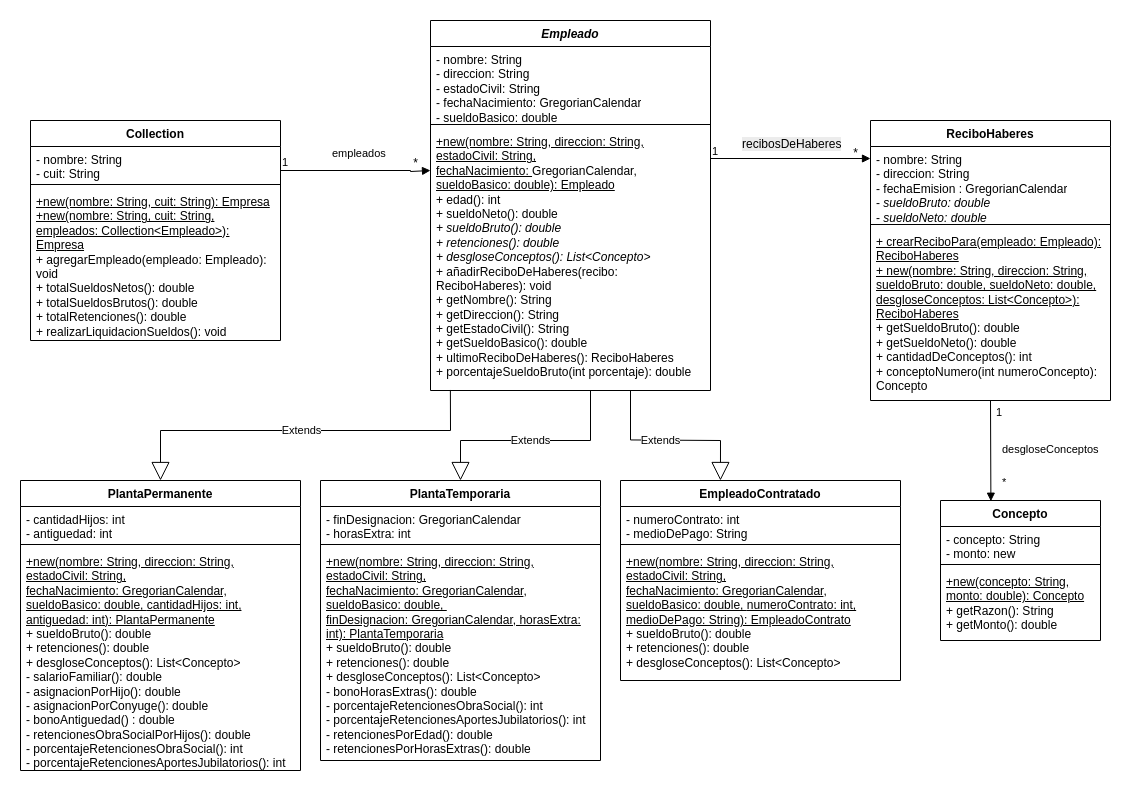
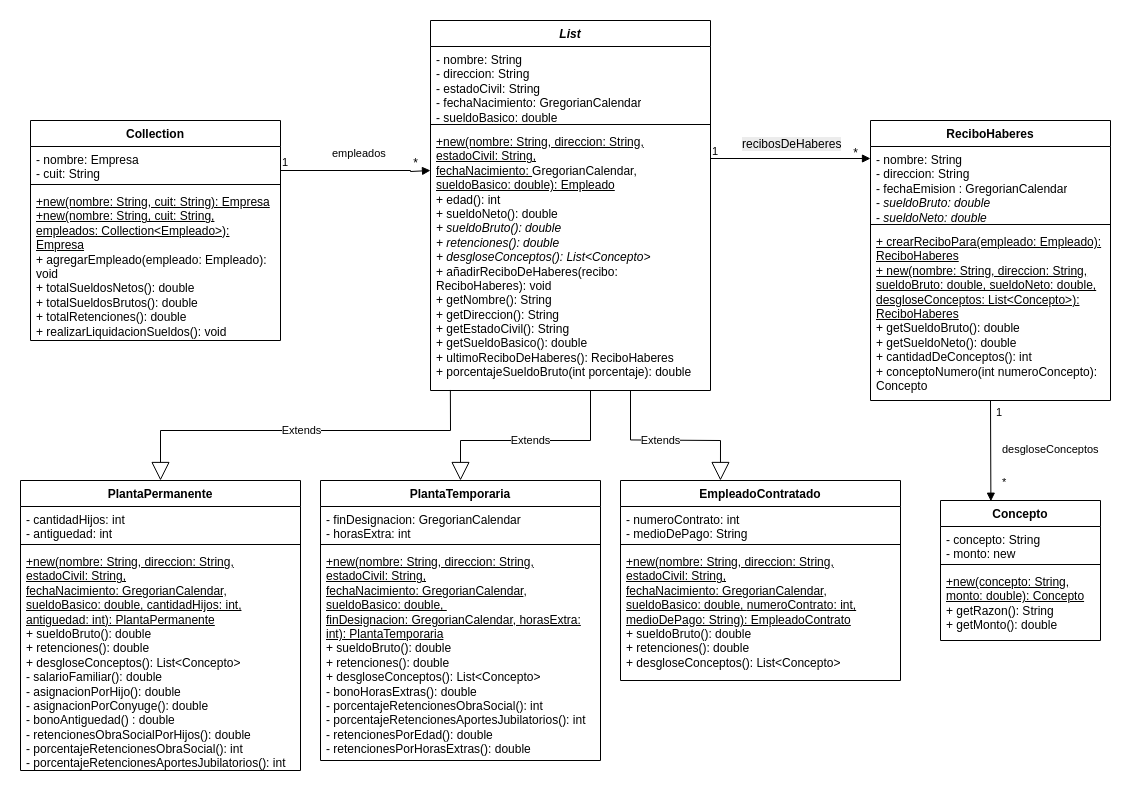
node "Empleado": label "Empleado" -> "List"
node "- nombre: String - cuit: String": label "- nombre: String - cuit: String" -> "- nombre: Empresa - cuit: String"
